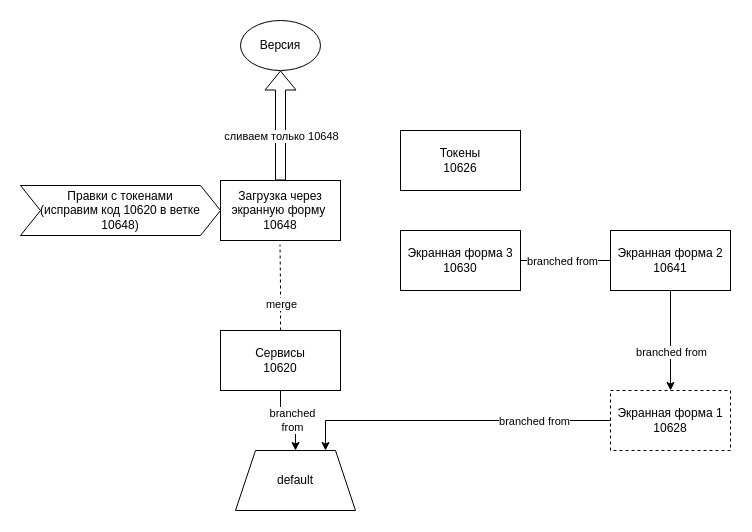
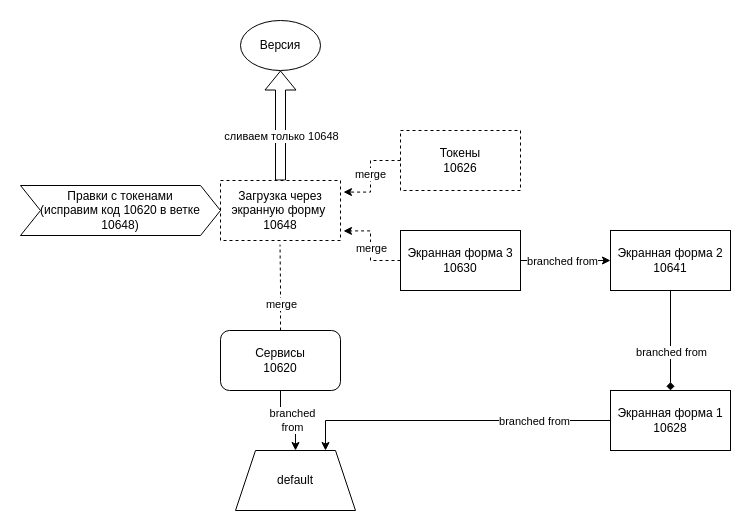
node "Токены 10626": style solid -> dashed
edge "Токены 10626" -> "Загрузка через экранную форму 10648": added, label "merge"
node "Загрузка через экранную форму 10648": style solid -> dashed
edge "Экранная форма 3 10630" -> "Загрузка через экранную форму 10648": added, label "merge"
edge "Экранная форма 3 10630" -- "Экранная форма 2 10641": arrowhead none -> classic
node "Сервисы 10620": shape rectangle -> rounded rectangle
edge "Экранная форма 2 10641" -> "Экранная форма 1 10628": arrowhead classic -> diamond
node "Экранная форма 1 10628": style dashed -> solid
